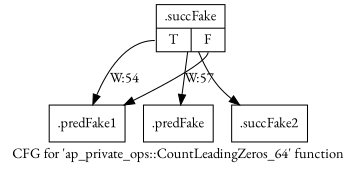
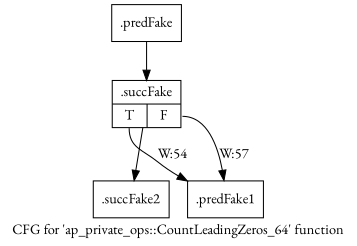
edge ".succFake" -> ".predFake": reversed
